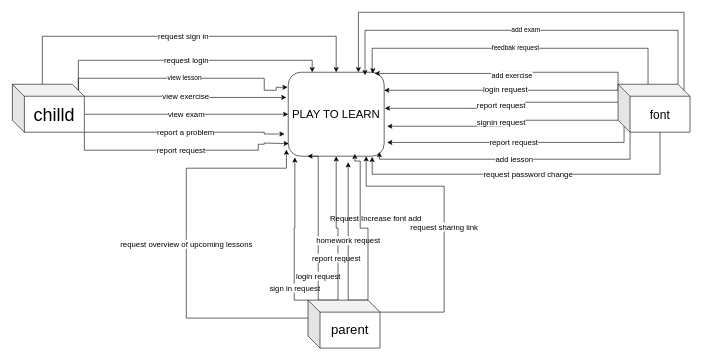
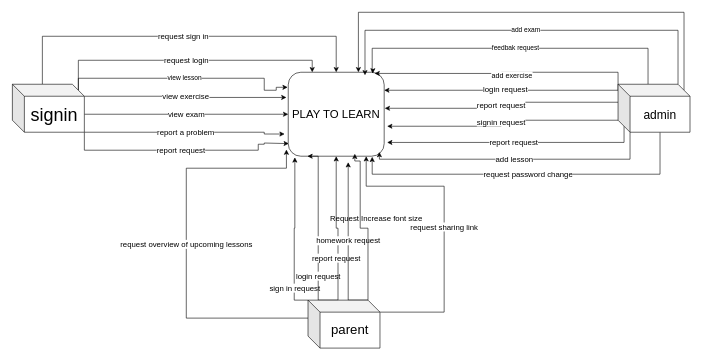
node "chilld": label "chilld" -> "signin"
node "font": label "font" -> "admin"
node "Request Increase font add": label "Request Increase font add" -> "Request Increase font size"
